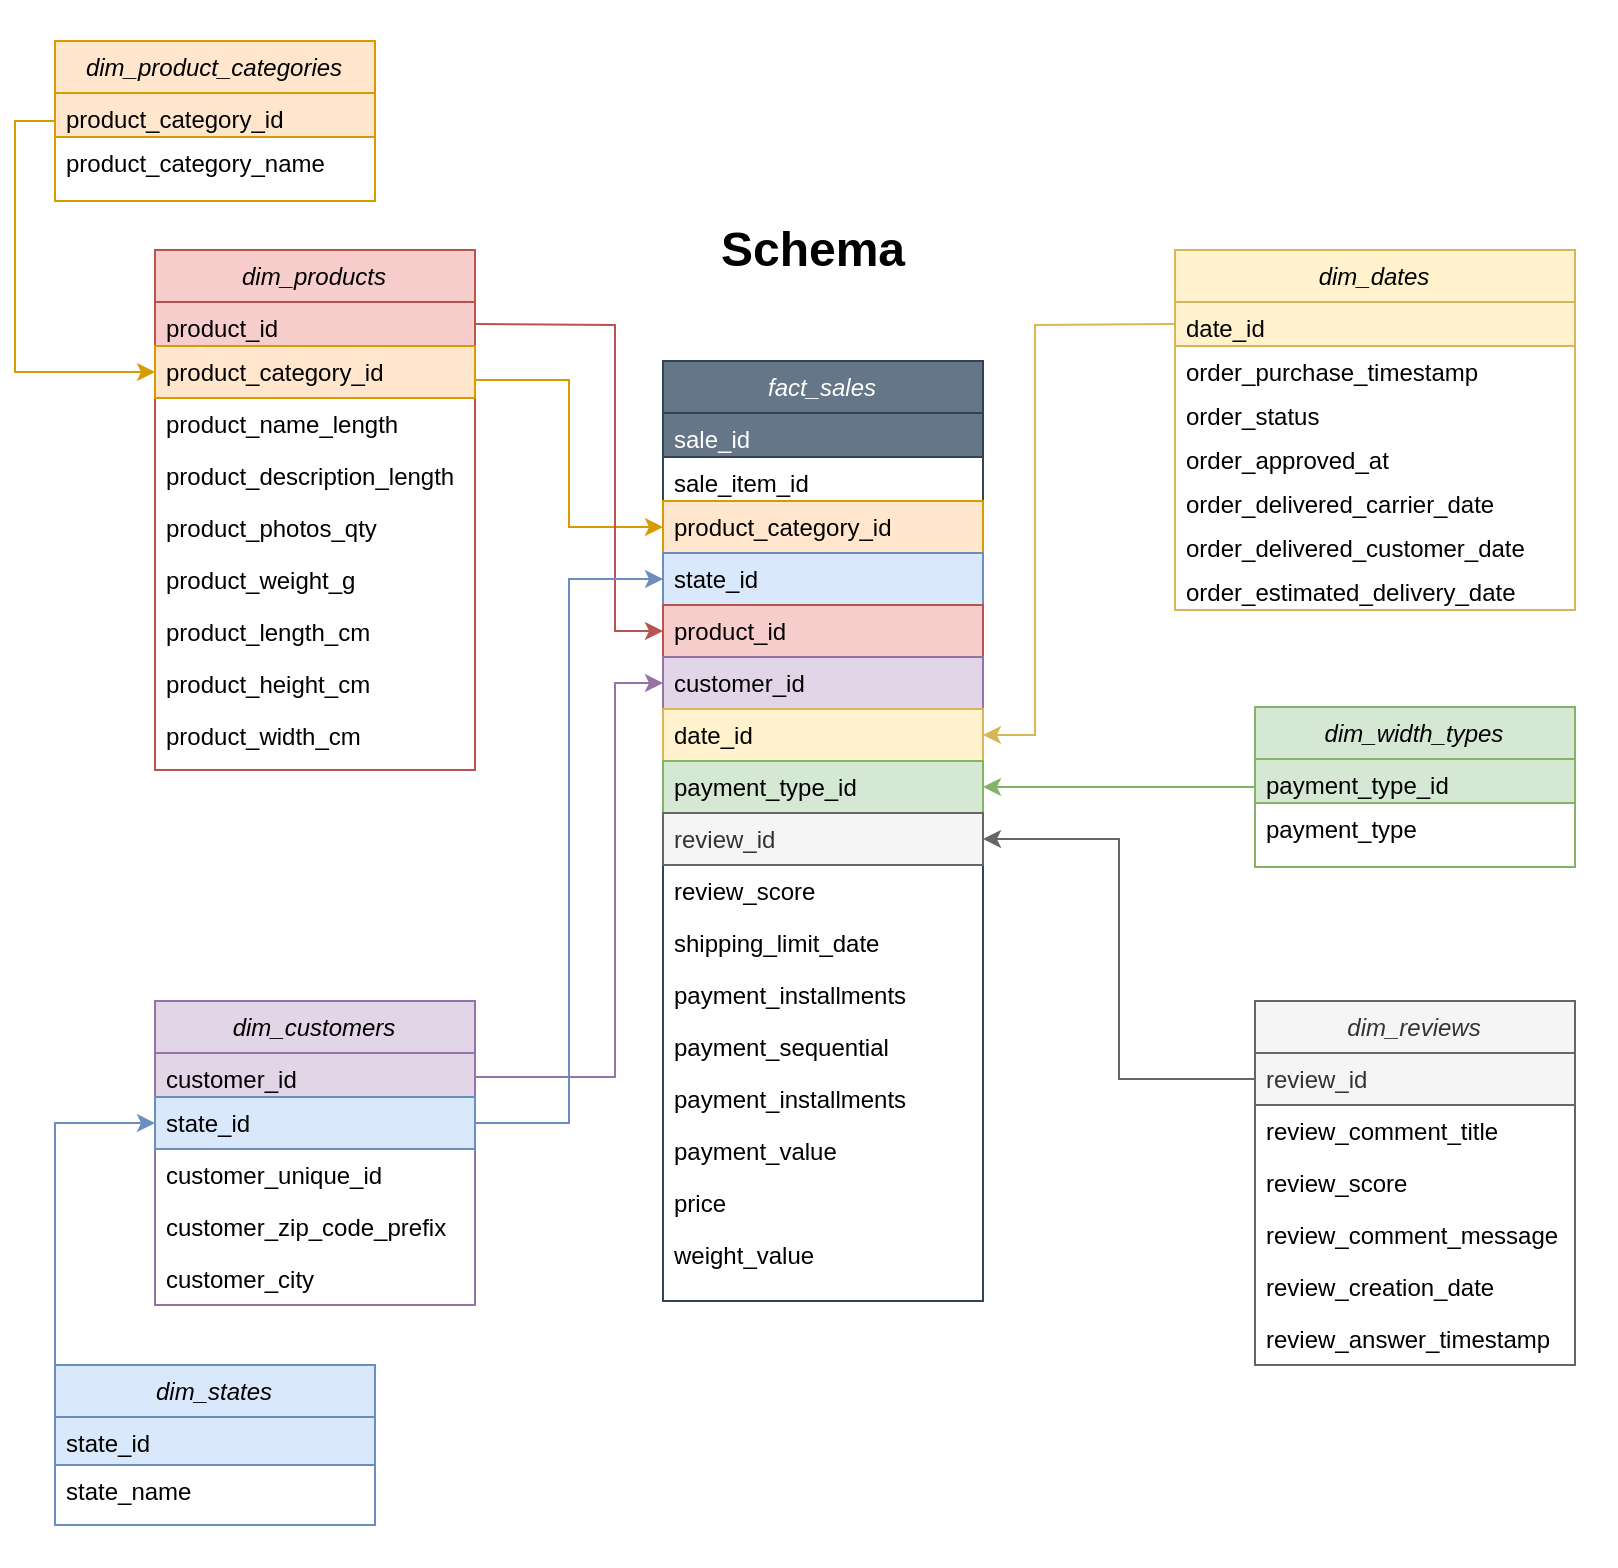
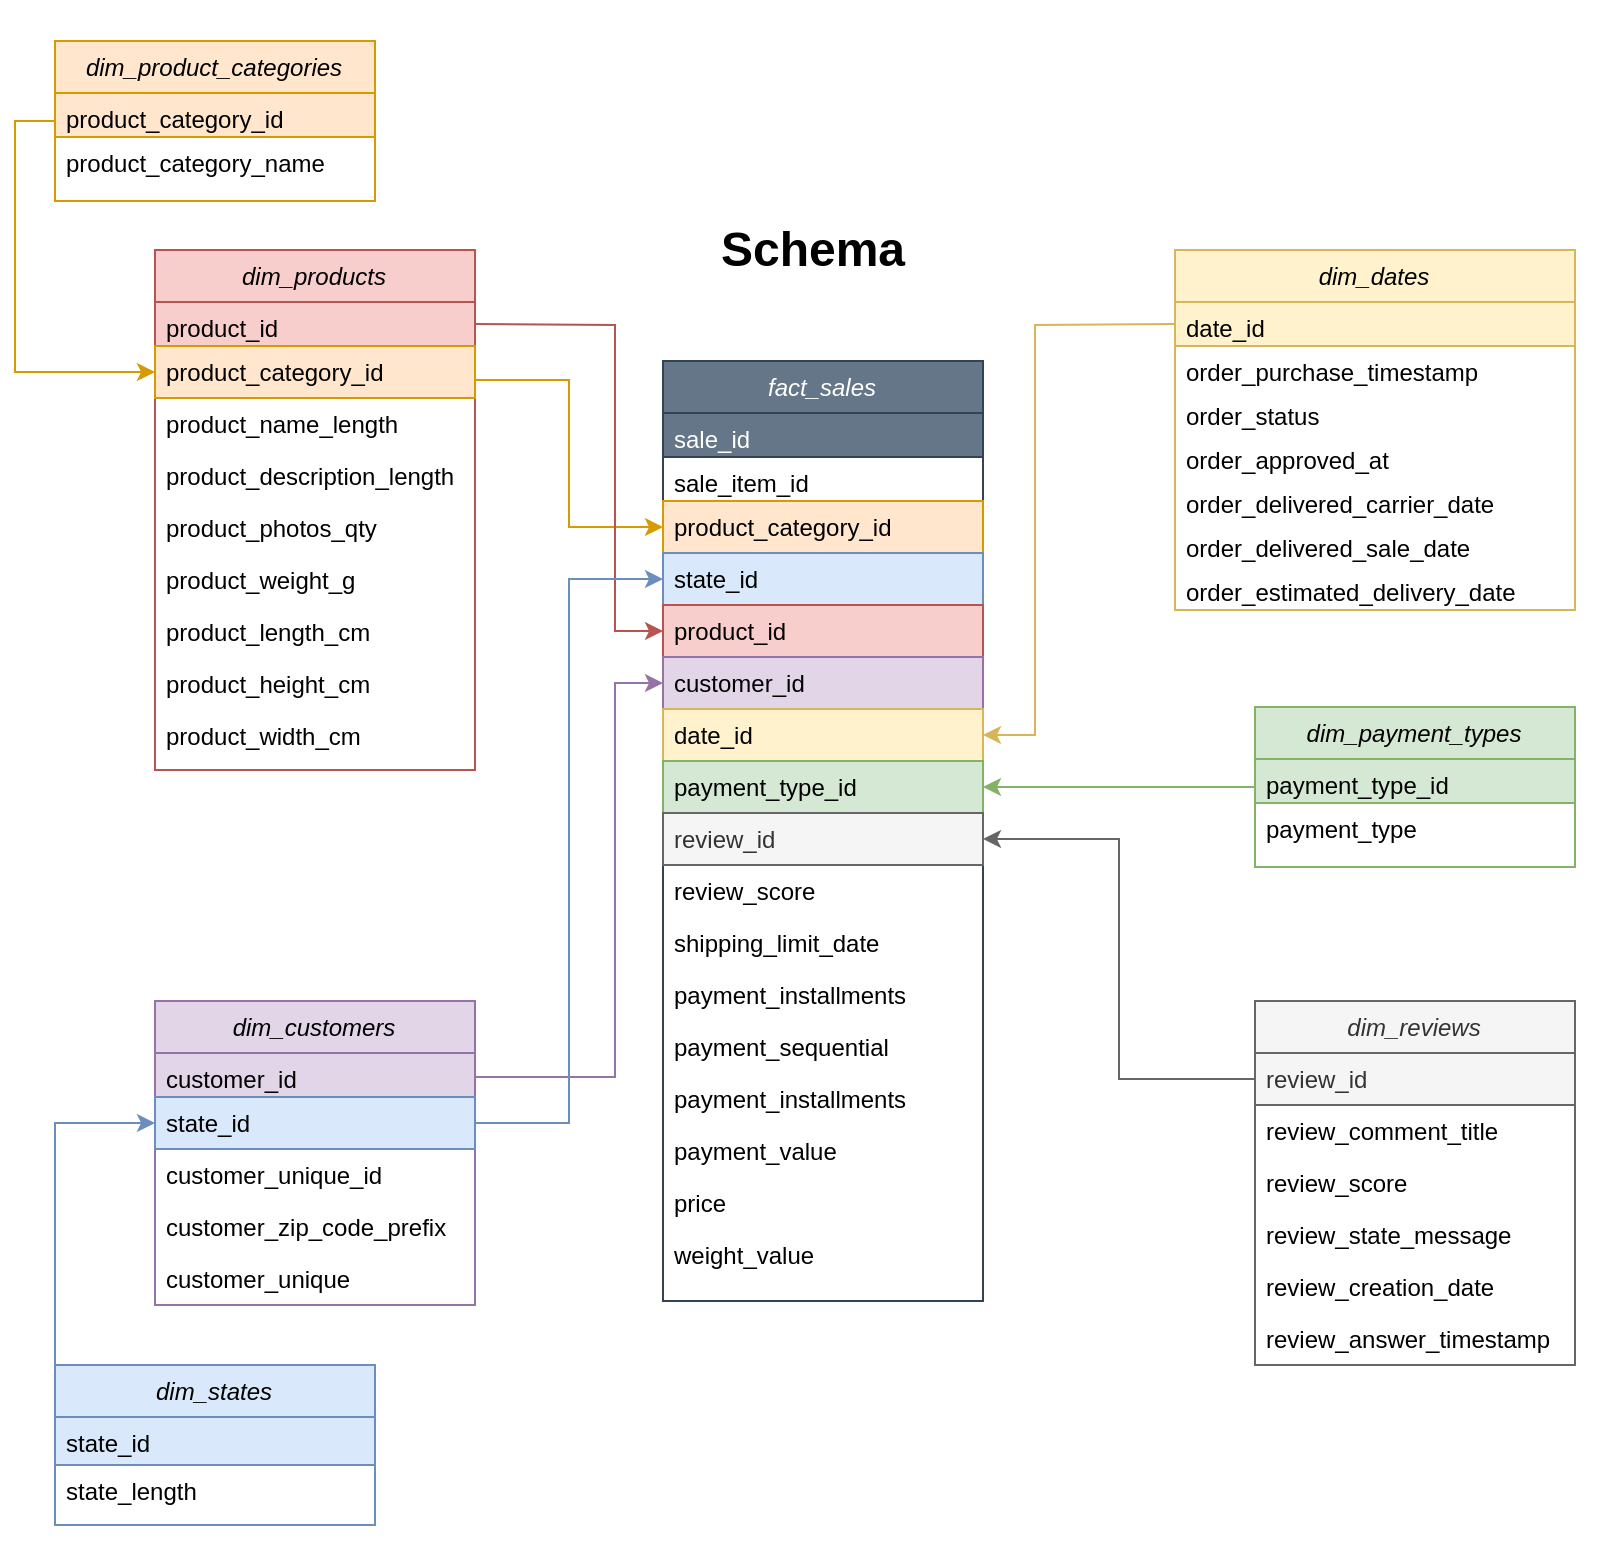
node "order_delivered_customer_date": label "order_delivered_customer_date" -> "order_delivered_sale_date"
node "dim_width_types": label "dim_width_types" -> "dim_payment_types"
node "review_comment_message": label "review_comment_message" -> "review_state_message"
node "customer_city": label "customer_city" -> "customer_unique"
node "state_name": label "state_name" -> "state_length"
